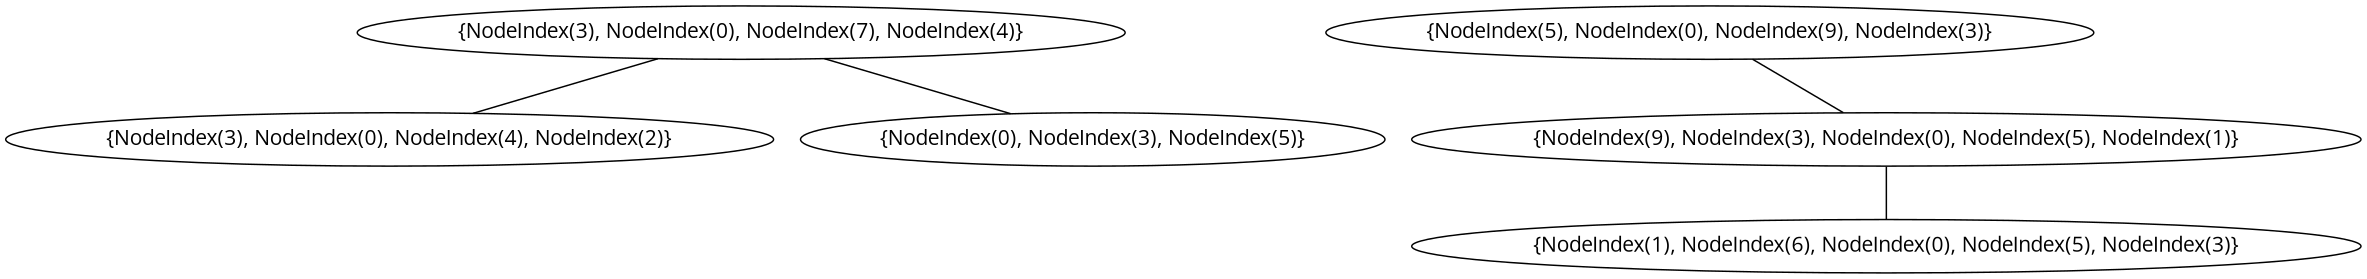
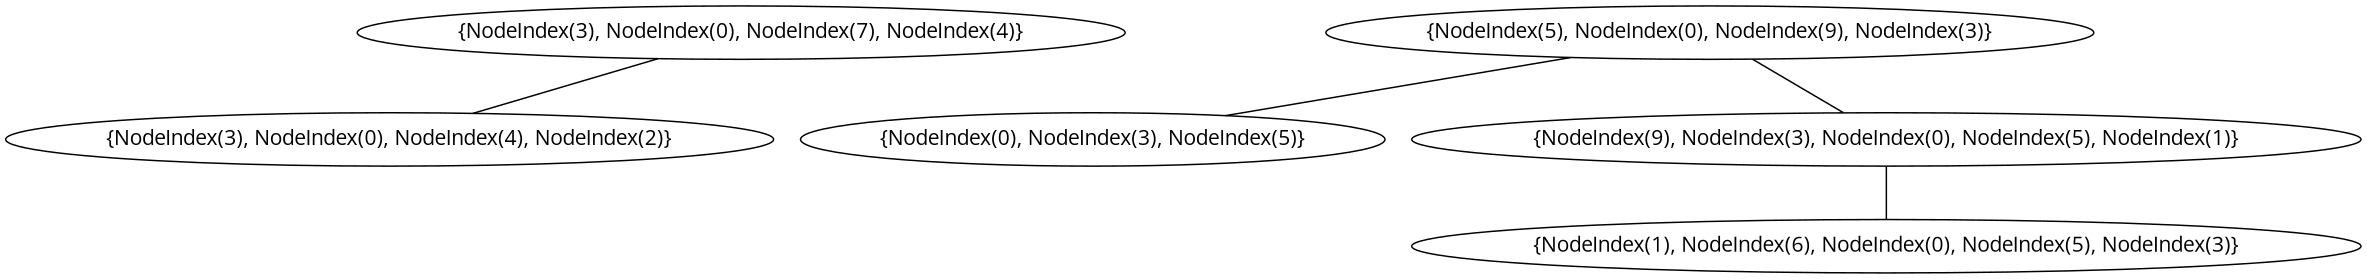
edge "{NodeIndex(3), NodeIndex(0), NodeIndex(7), NodeIndex(4)}" -- "{NodeIndex(0), NodeIndex(3), NodeIndex(5)}": now "{NodeIndex(5), NodeIndex(0), NodeIndex(9), NodeIndex(3)}" -- "{NodeIndex(0), NodeIndex(3), NodeIndex(5)}"
